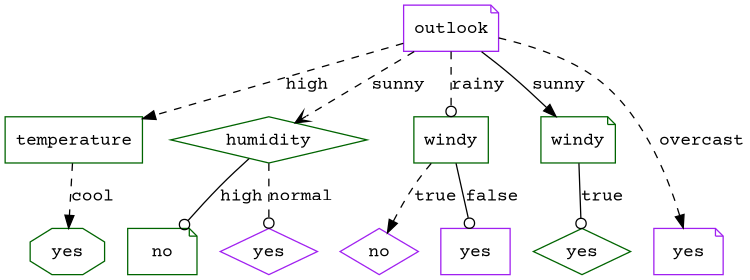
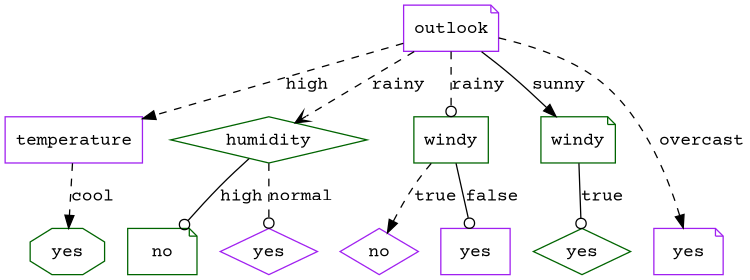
edge "outlook" -> "humidity": label "sunny" -> "rainy"
node "temperature": color darkgreen -> purple
